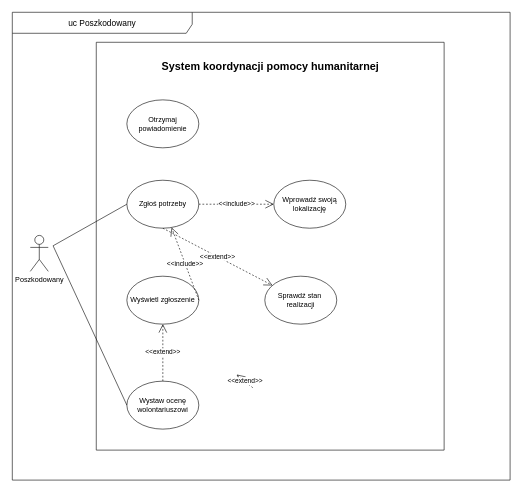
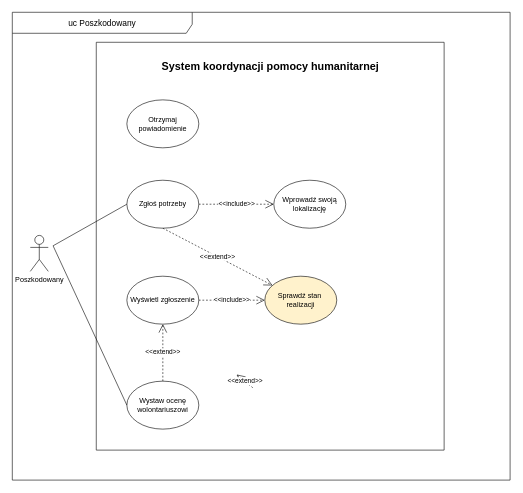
edge "Wyświetl zgłoszenie" -> "Zgłoś potrzeby": now "Wyświetl zgłoszenie" -> "Sprawdź stan realizacji"
node "Sprawdź stan realizacji": fillcolor #ffffff -> #fff2cc
